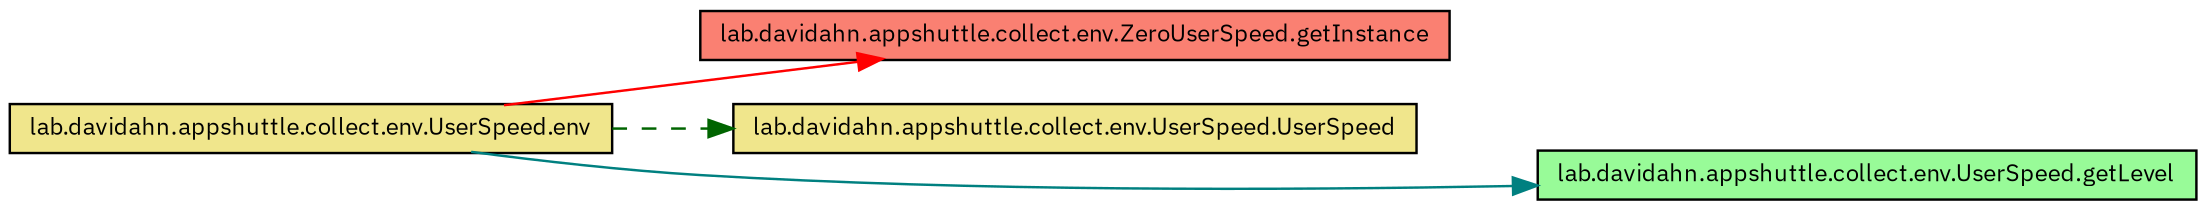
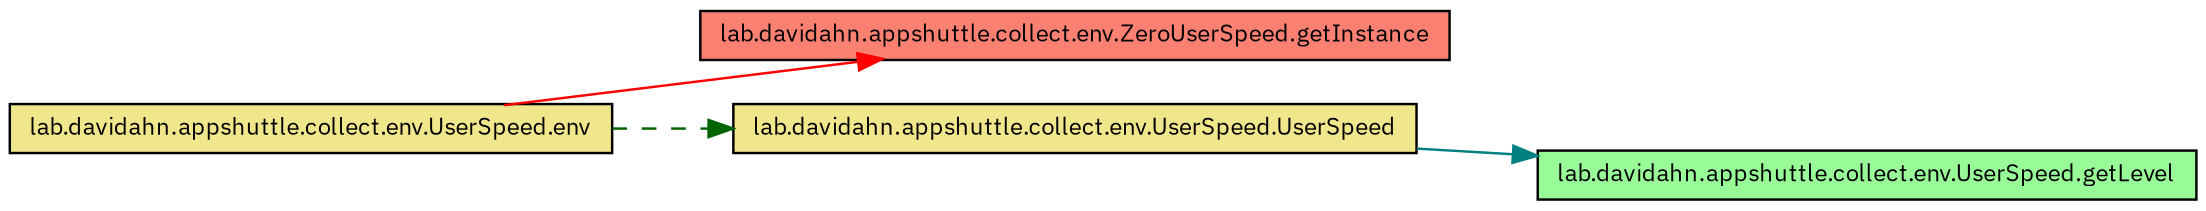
edge "lab.davidahn.appshuttle.collect.env.UserSpeed.env" -> "lab.davidahn.appshuttle.collect.env.UserSpeed.getLevel": now "lab.davidahn.appshuttle.collect.env.UserSpeed.UserSpeed" -> "lab.davidahn.appshuttle.collect.env.UserSpeed.getLevel"
